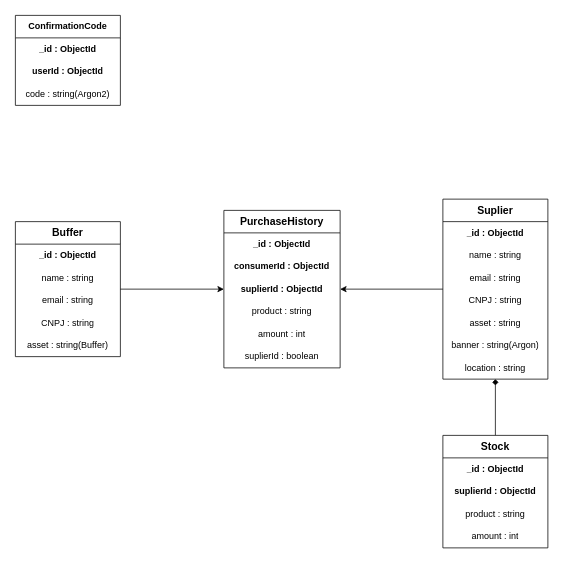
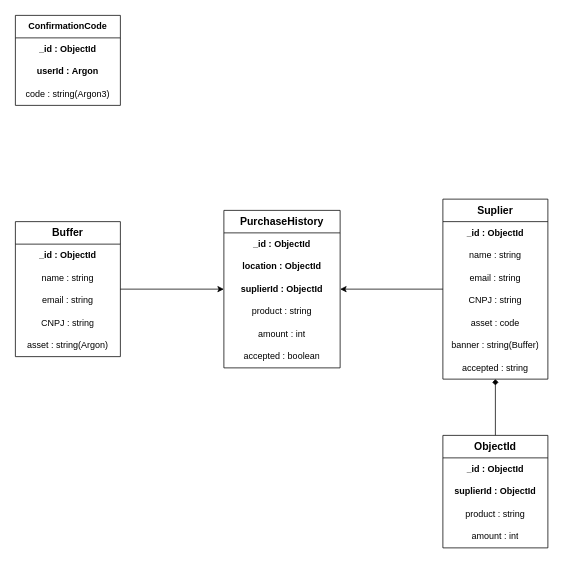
node "userId : ObjectId": label "userId : ObjectId" -> "userId : Argon"
node "code : string(Argon2)": label "code : string(Argon2)" -> "code : string(Argon3)"
node "consumerId : ObjectId": label "consumerId : ObjectId" -> "location : ObjectId"
node "asset : string": label "asset : string" -> "asset : code"
node "asset : string(Buffer)": label "asset : string(Buffer)" -> "asset : string(Argon)"
node "banner : string(Argon)": label "banner : string(Argon)" -> "banner : string(Buffer)"
node "suplierId : boolean": label "suplierId : boolean" -> "accepted : boolean"
node "location : string": label "location : string" -> "accepted : string"
node "Stock": label "Stock" -> "ObjectId"
